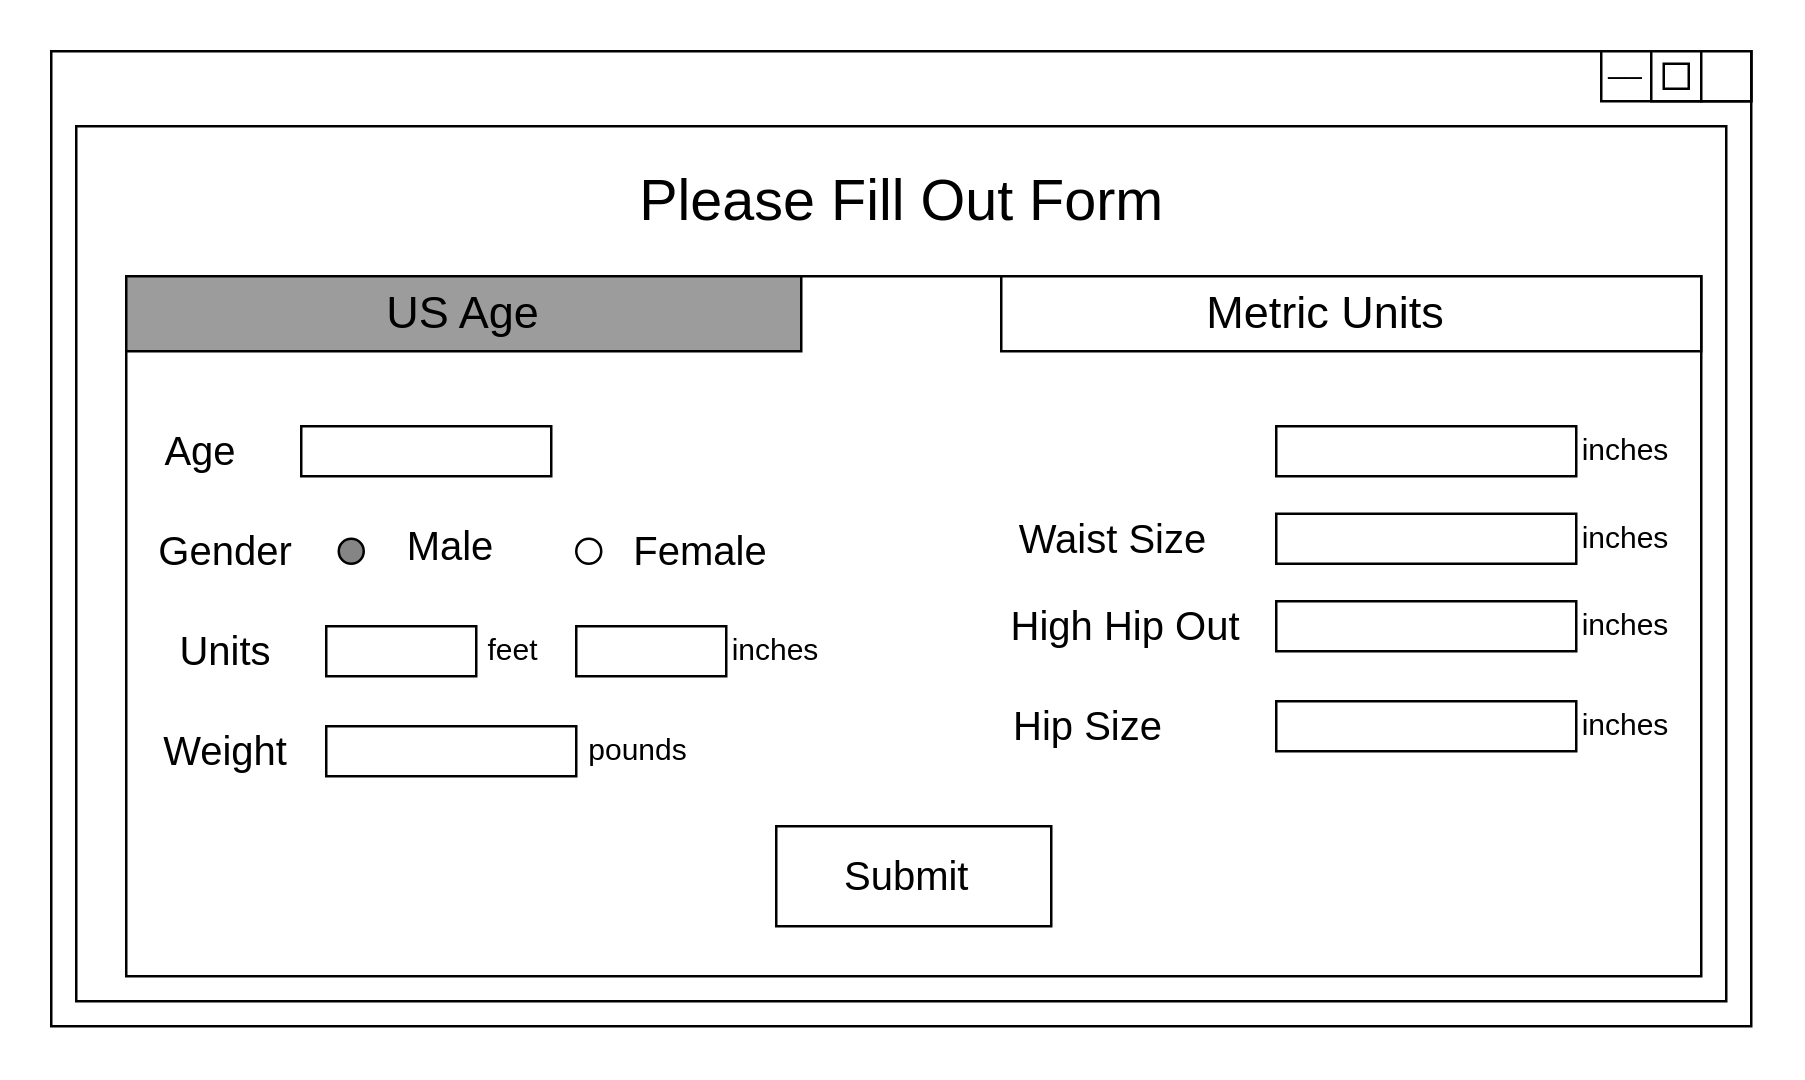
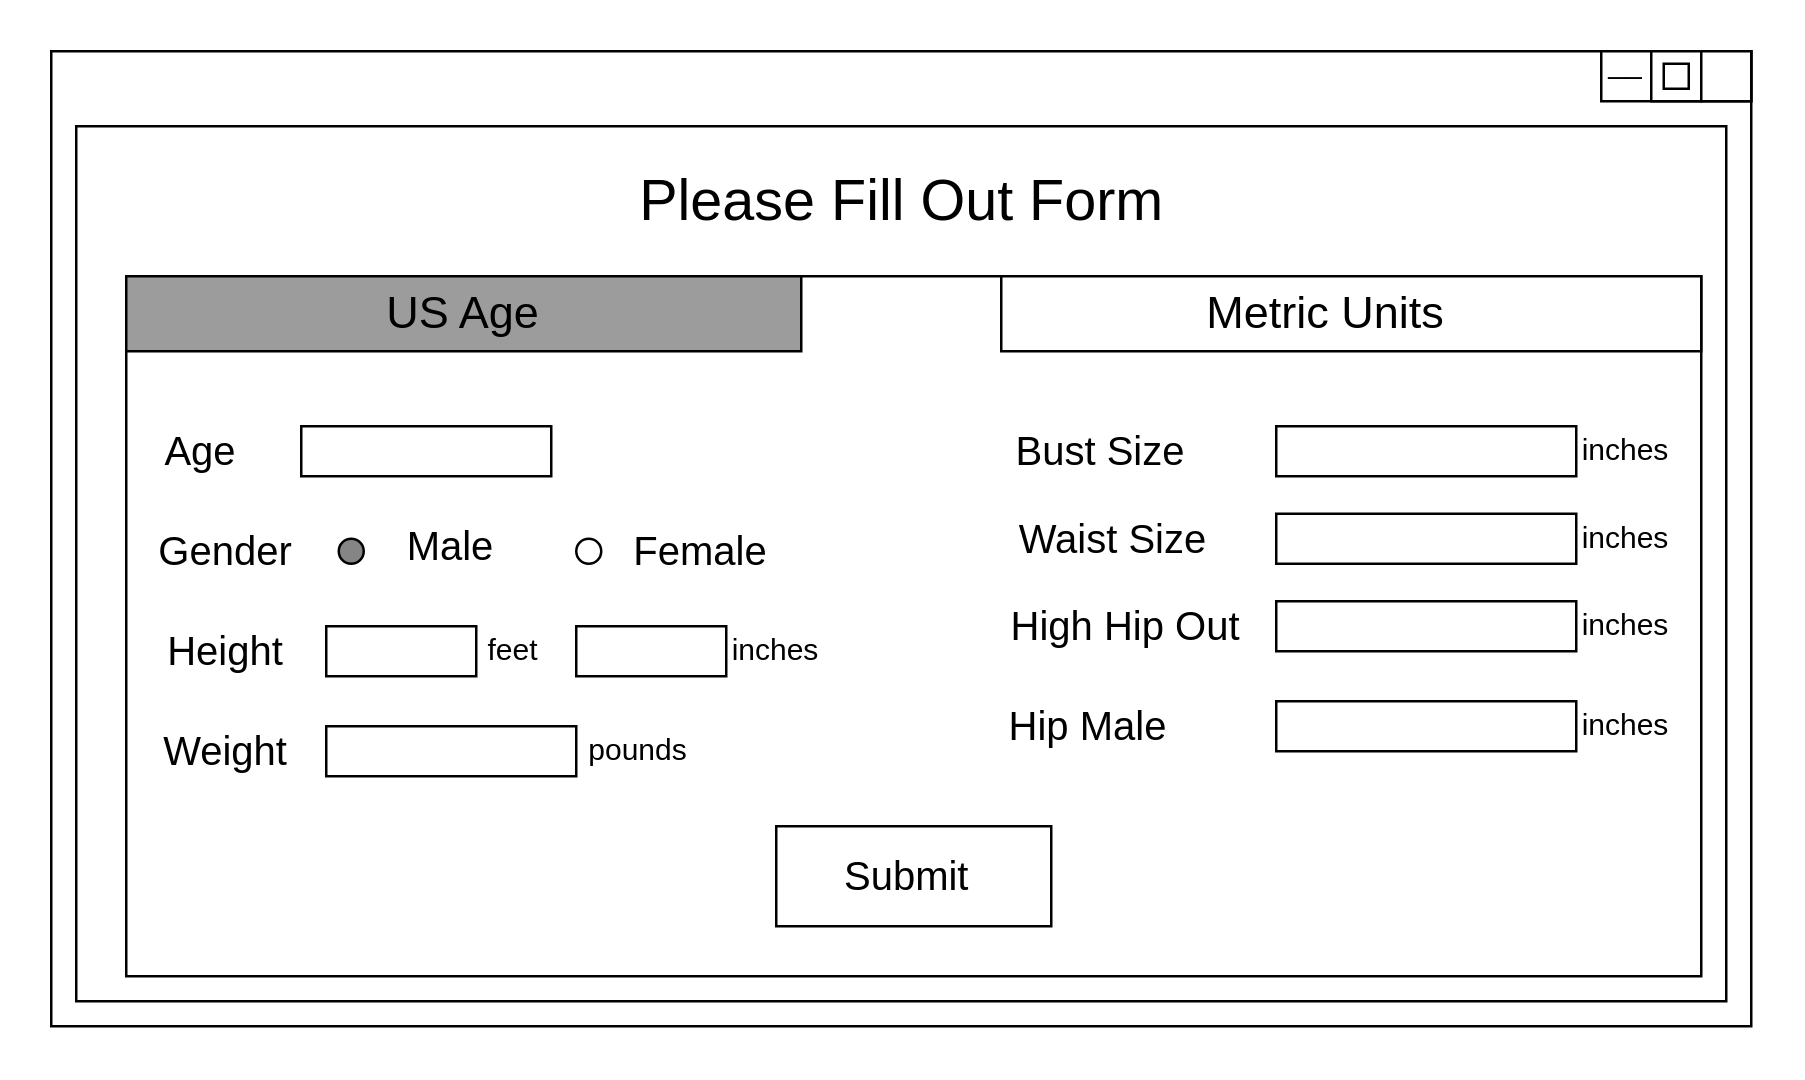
node "Bust Size": added
node "Units": label "Units" -> "Height"
node "Hip Size": label "Hip Size" -> "Hip Male"
